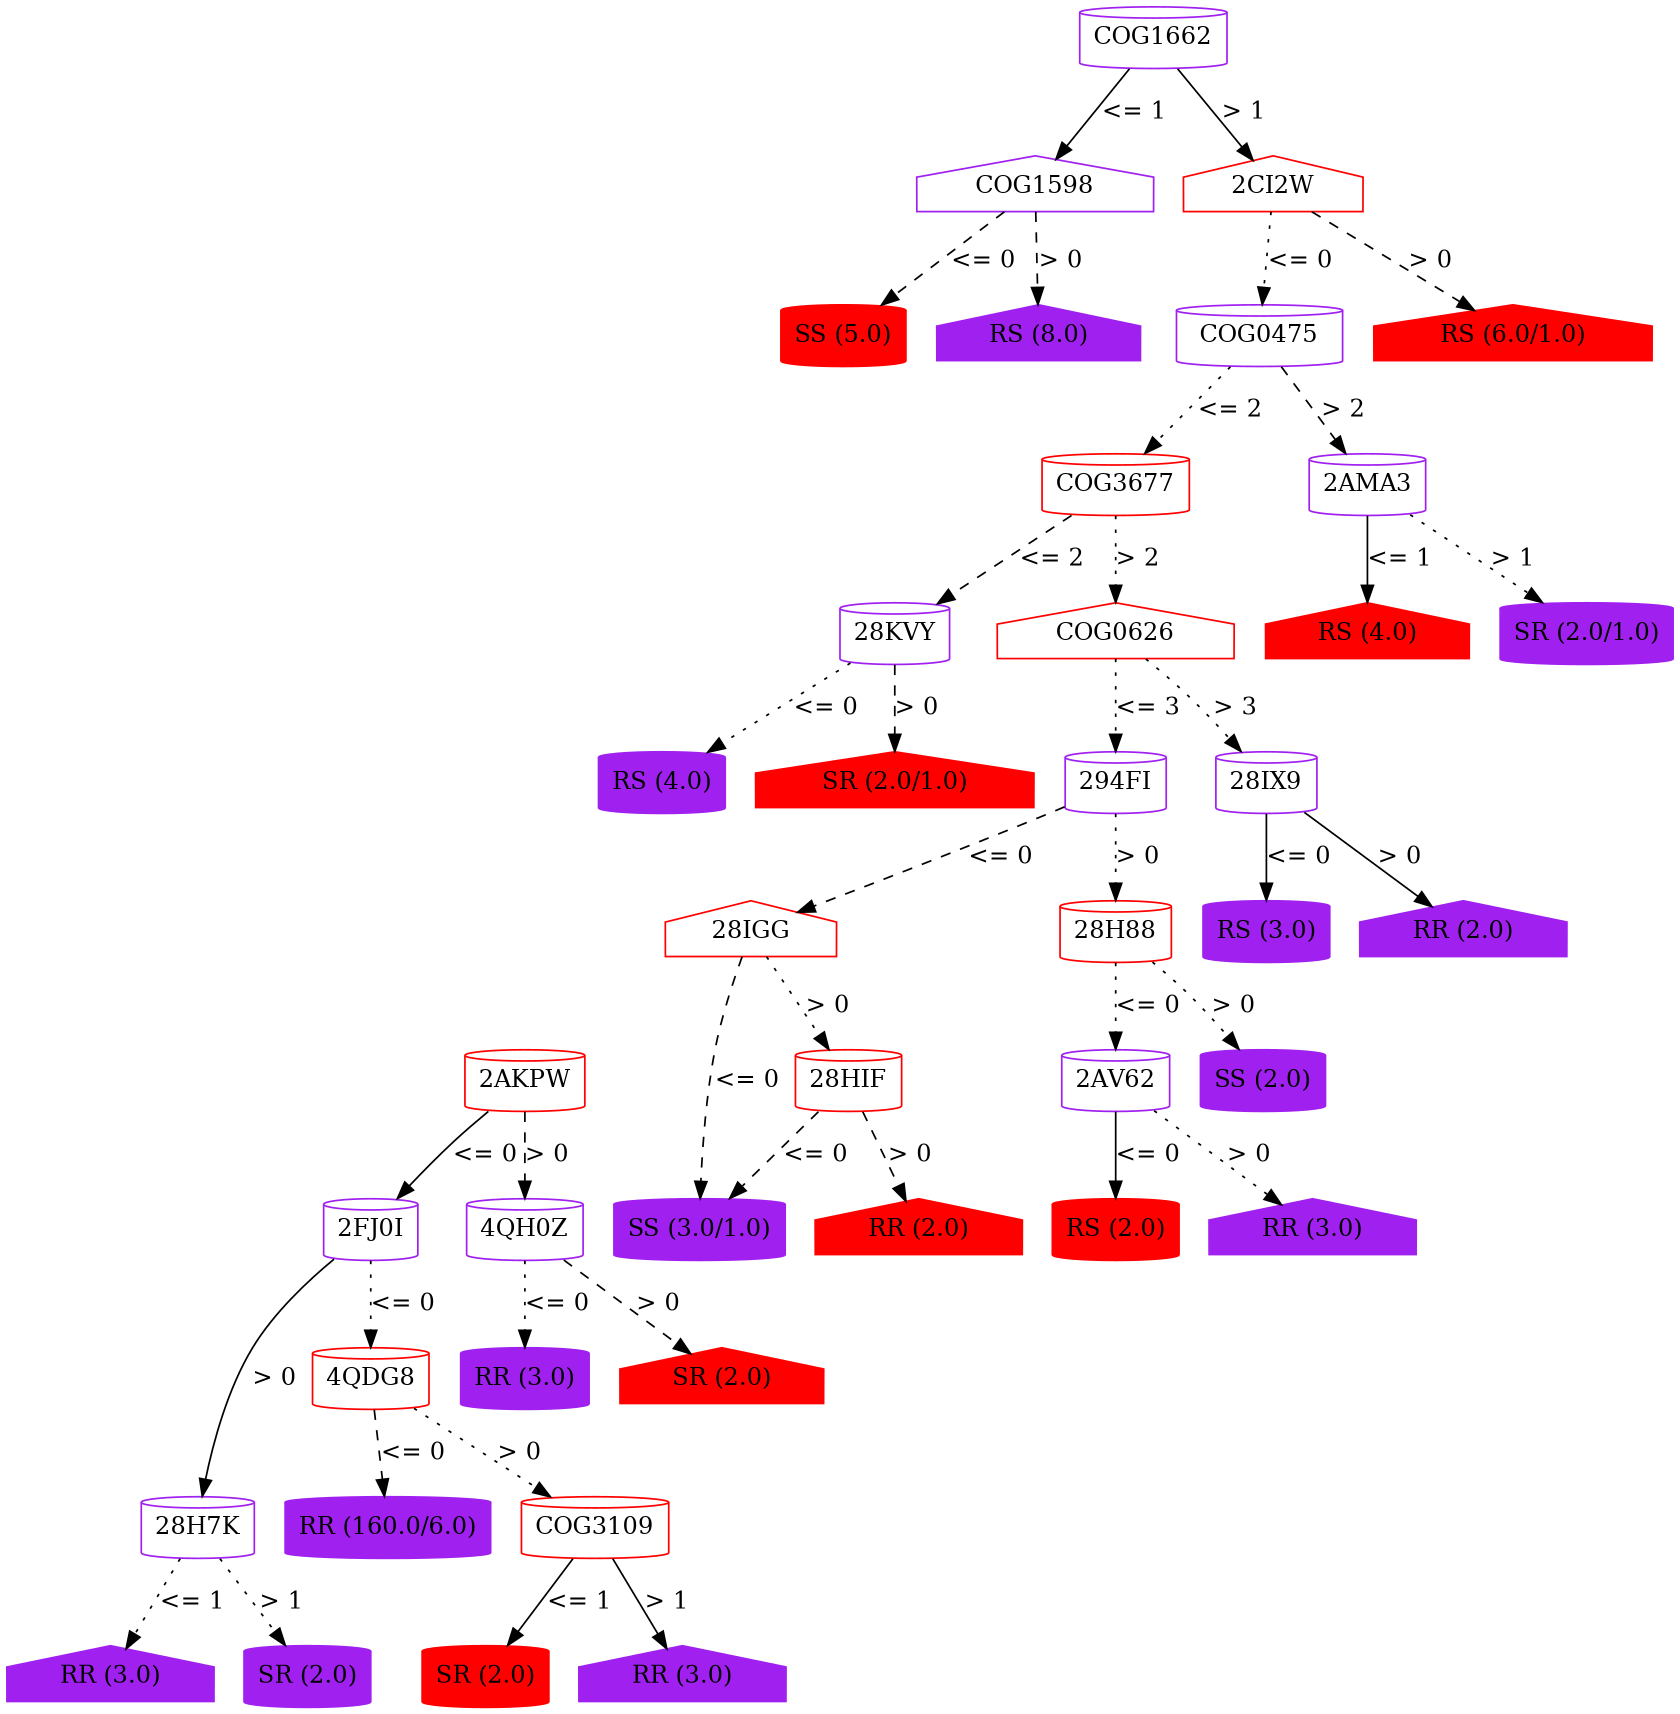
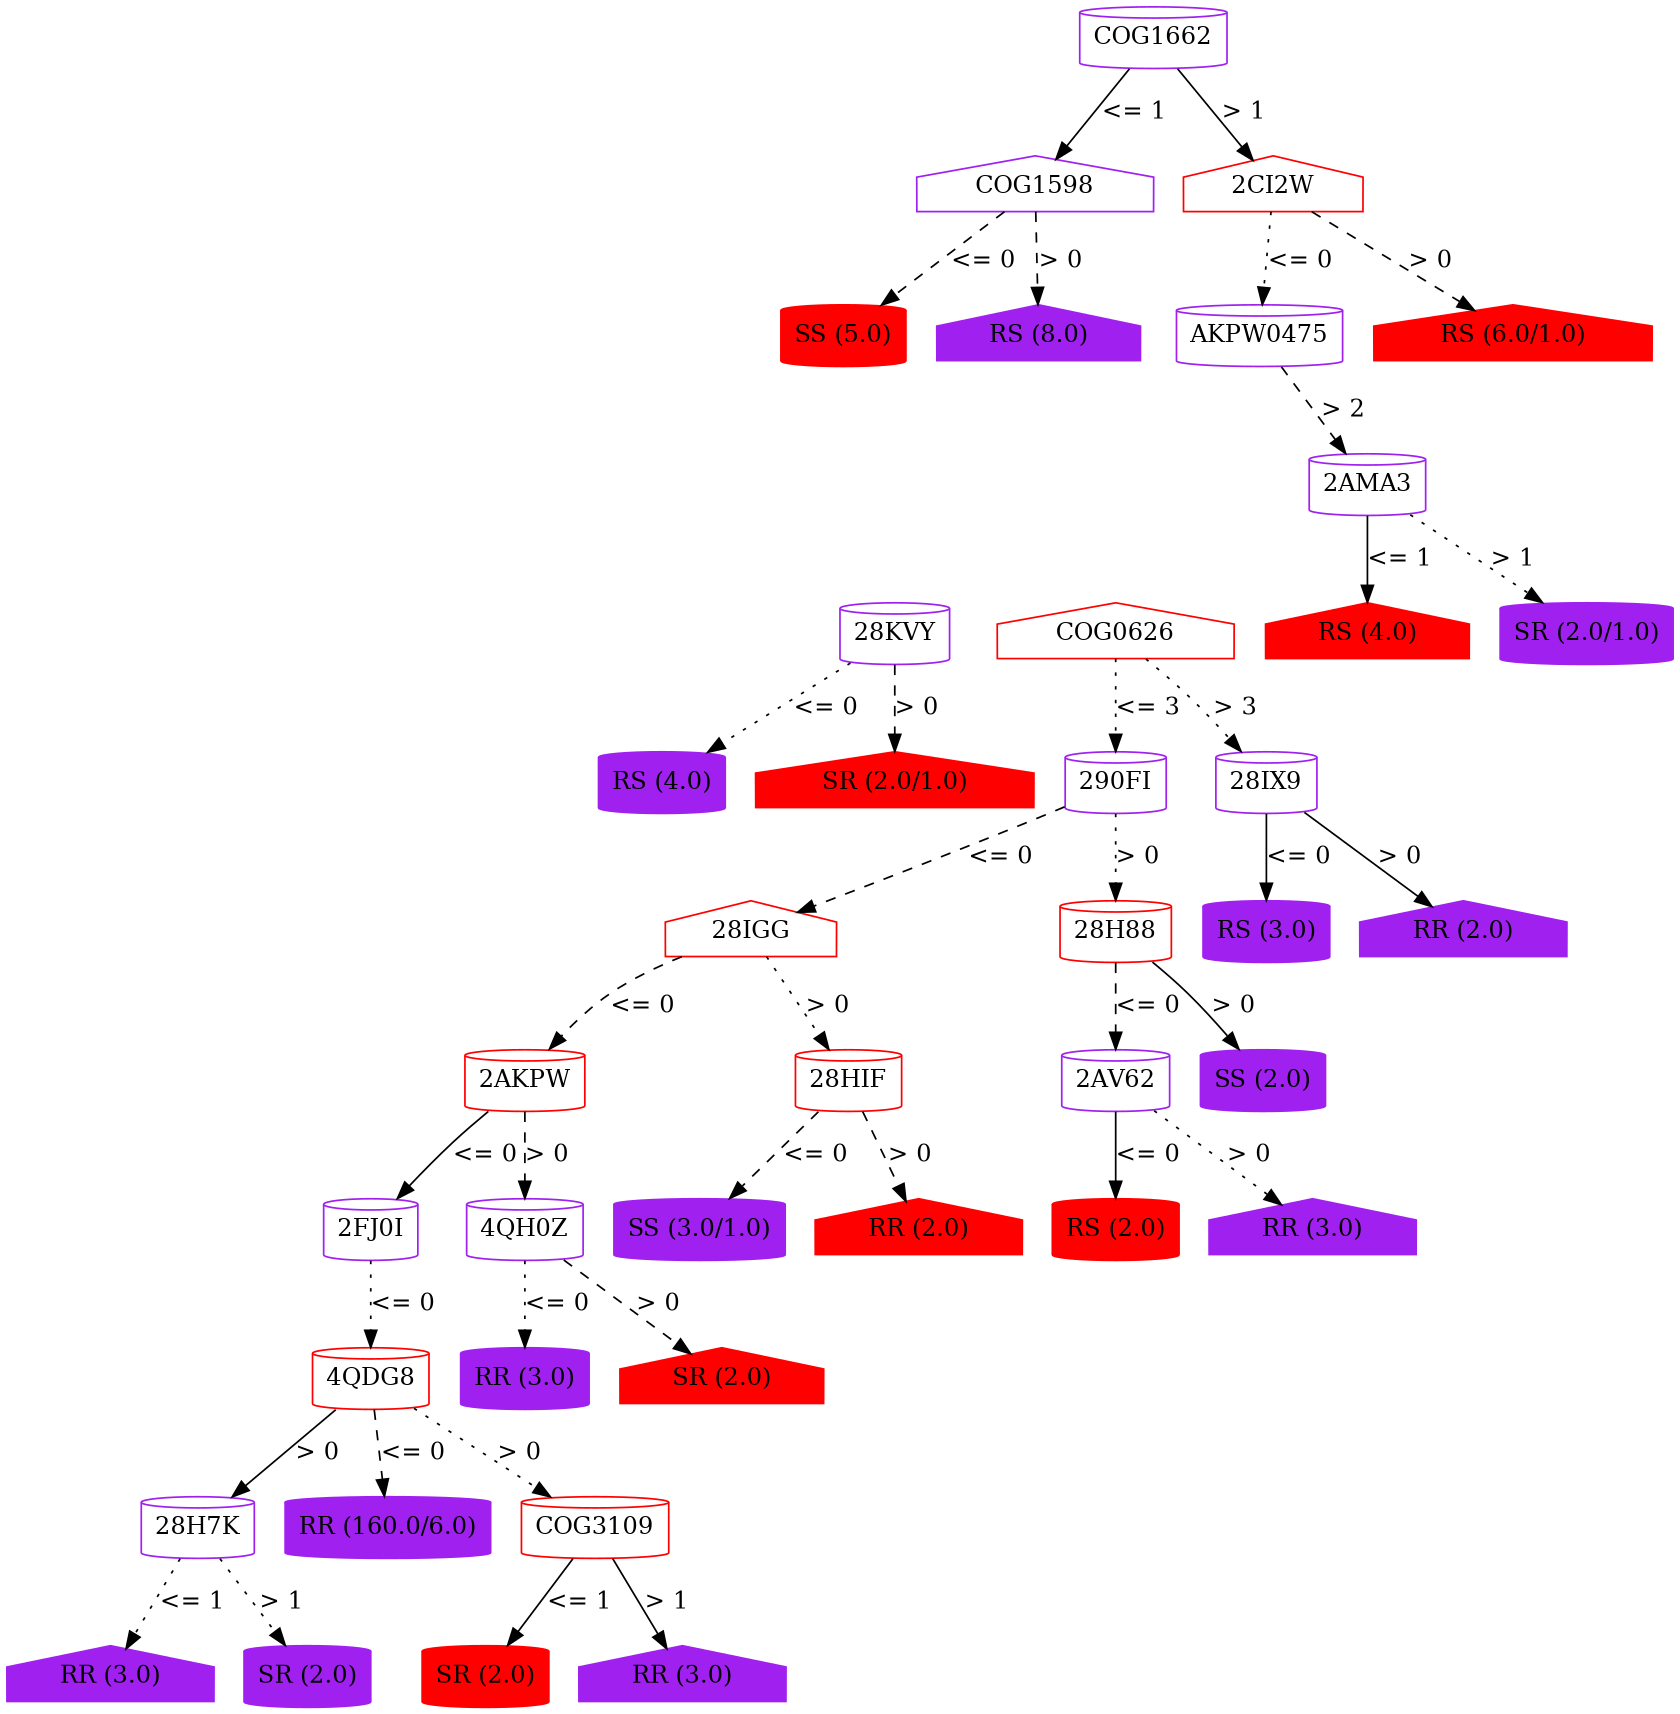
node "COG0475": label "COG0475" -> "AKPW0475"
node "COG3677": removed
node "294FI": label "294FI" -> "290FI"
edge "28H88" -> "2AV62": style dotted -> dashed
edge "28H88" -> "SS (2.0)": style dotted -> solid
edge "28IGG" -> "SS (3.0/1.0)": now "28IGG" -> "2AKPW"
edge "2FJ0I" -> "28H7K": now "4QDG8" -> "28H7K"
